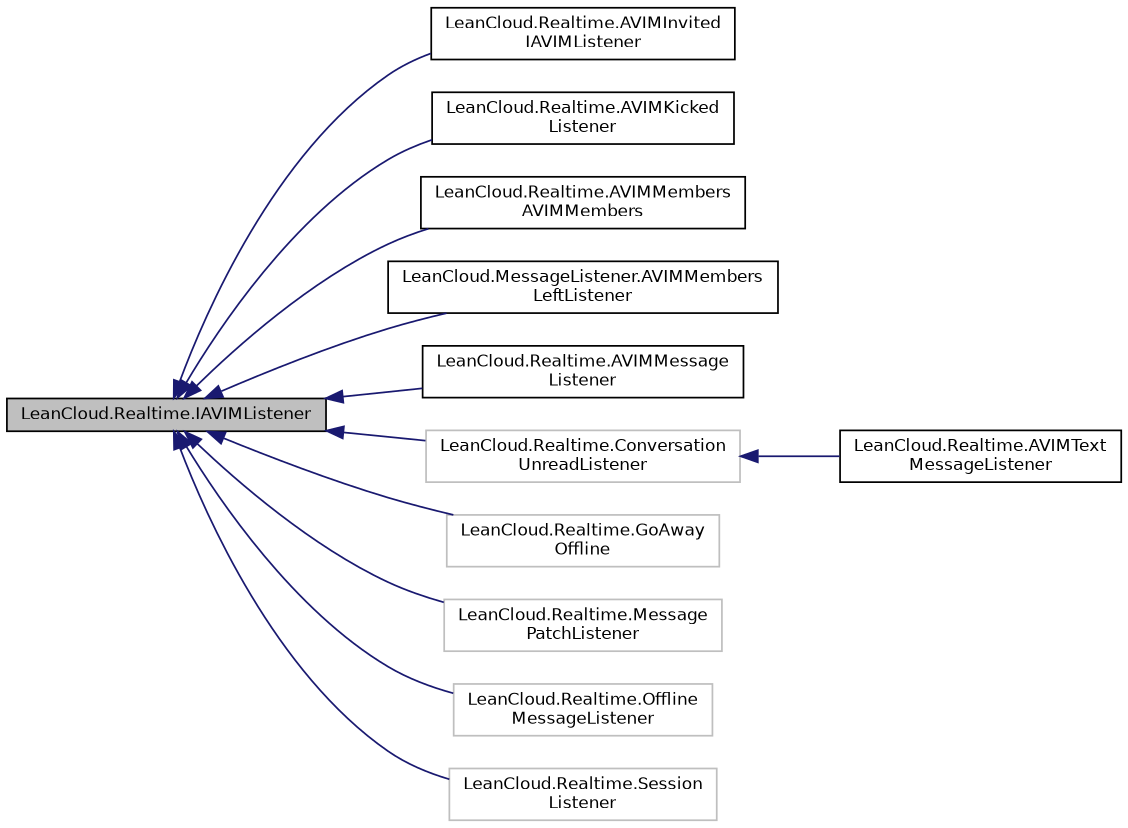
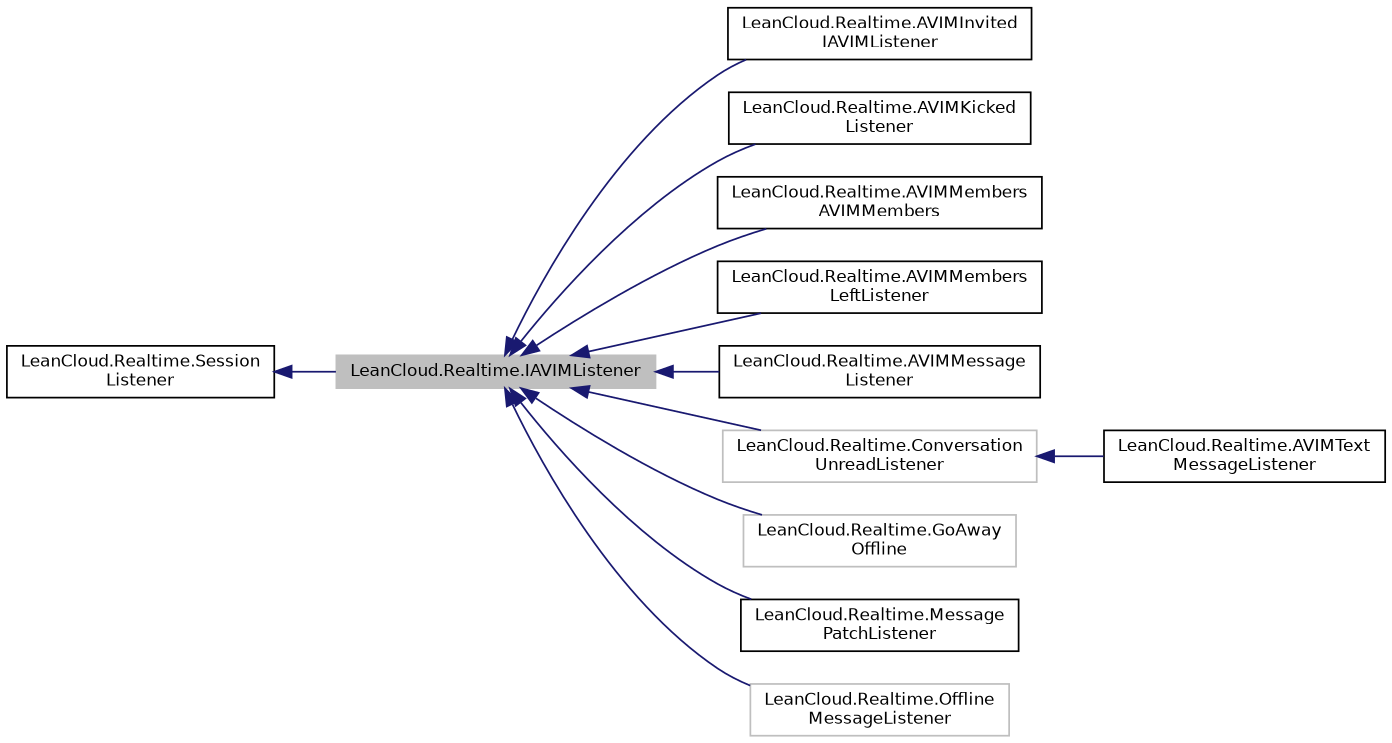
node "LeanCloud.MessageListener.AVIMMembers LeftListener": label "LeanCloud.MessageListener.AVIMMembers LeftListener" -> "LeanCloud.Realtime.AVIMMembers LeftListener"
node "LeanCloud.Realtime.IAVIMListener": color black -> grey75
node "LeanCloud.Realtime.Message PatchListener": color grey75 -> black
edge "LeanCloud.Realtime.Session Listener" -> "LeanCloud.Realtime.IAVIMListener": reversed
node "LeanCloud.Realtime.Session Listener": color grey75 -> black
